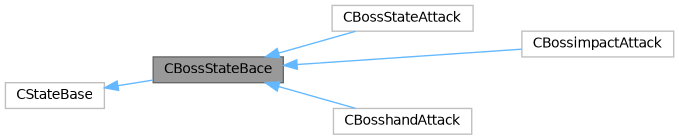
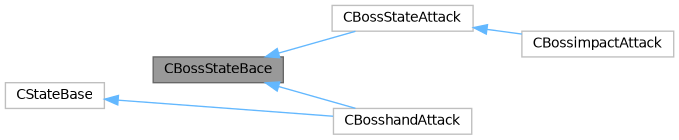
edge "CBossimpactAttack" -> "CBossStateBace": now "CBossimpactAttack" -> "CBossStateAttack"
edge "CBossStateBace" -> "CStateBase": now "CBosshandAttack" -> "CStateBase"
